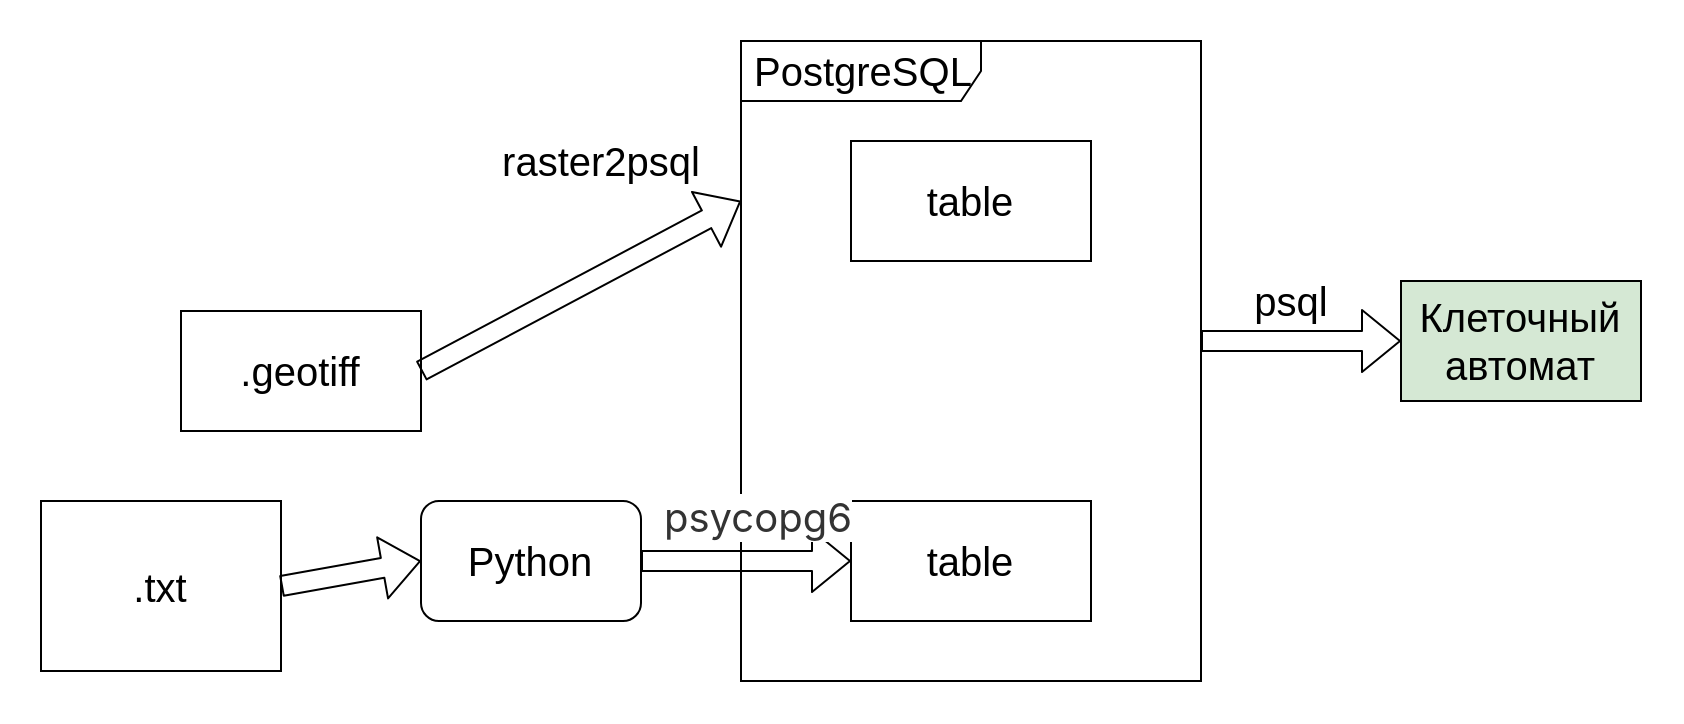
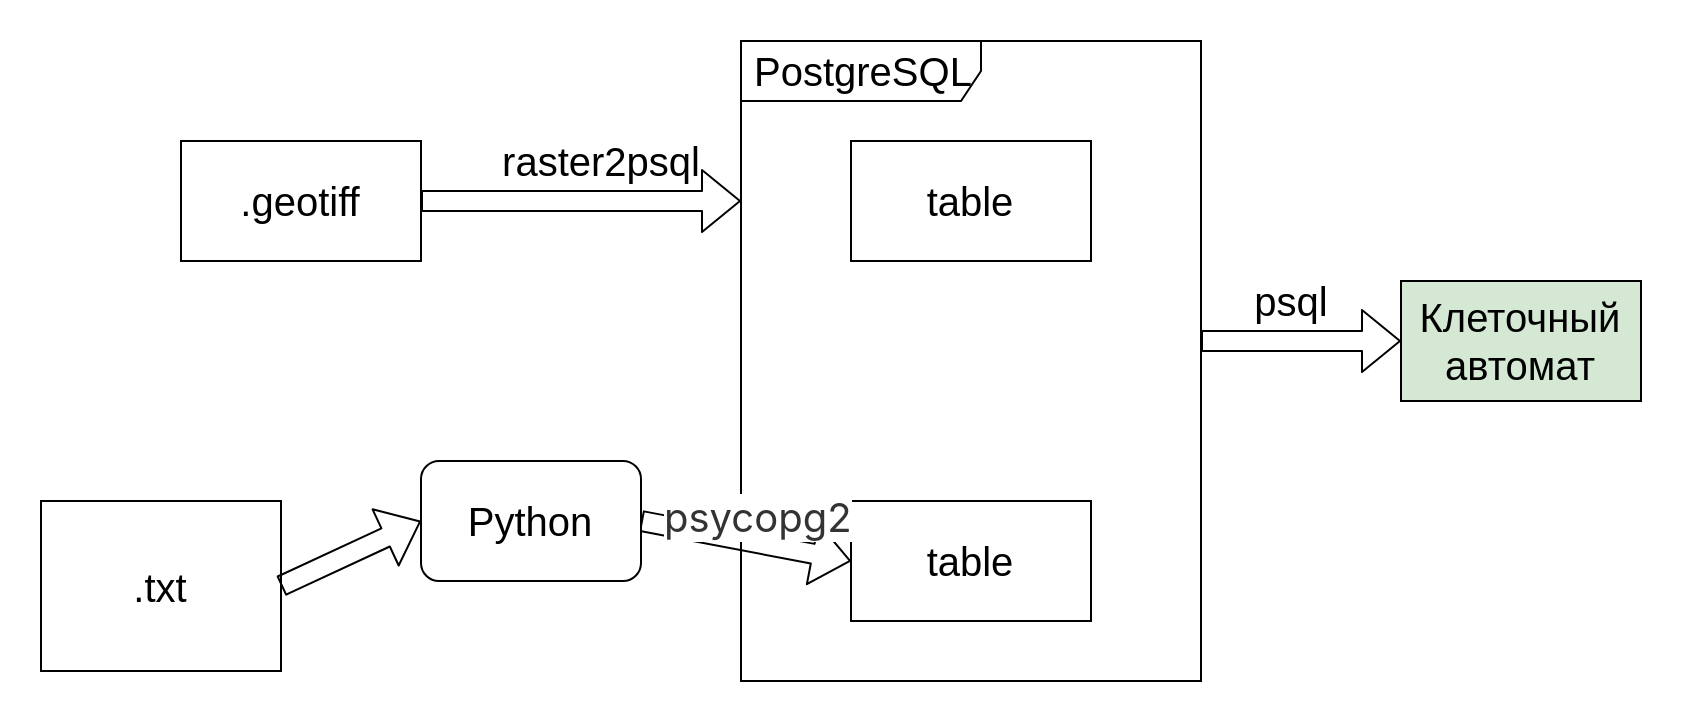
node ".geotiff": moved (301, 371) -> (301, 201)
node "psycopg6": label "psycopg6" -> "psycopg2"
node "Python": moved (531, 561) -> (531, 521)
